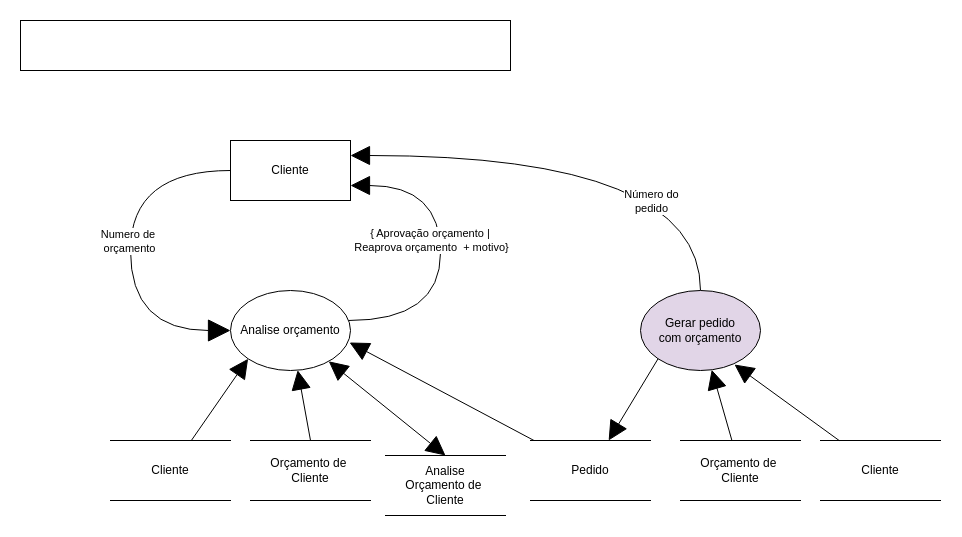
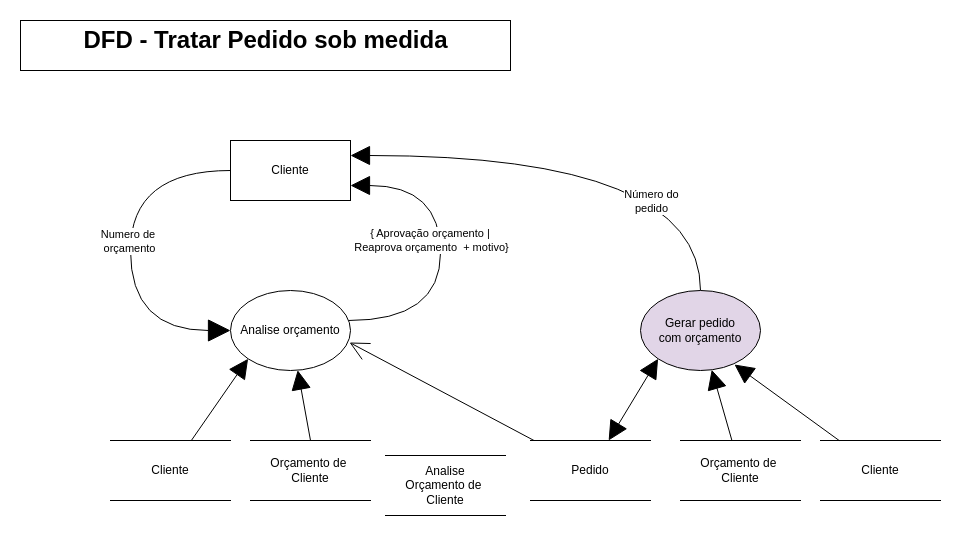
node "DFD - Tratar Pedido sob medida": added
edge "Pedido" -> "Analise orçamento": arrowhead block -> open
edge "Gerar pedido com orçamento" -> "Pedido": arrowhead none -> block
edge "Analise orçamento" -- "Analise Orçamento de Cliente": removed
